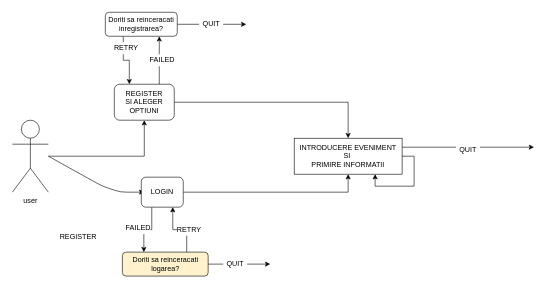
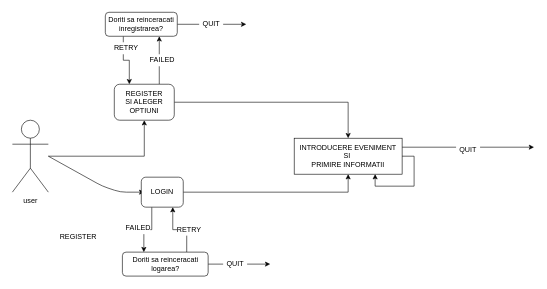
node "Doriti sa reinceracati logarea?": fillcolor #fff2cc -> #ffffff
